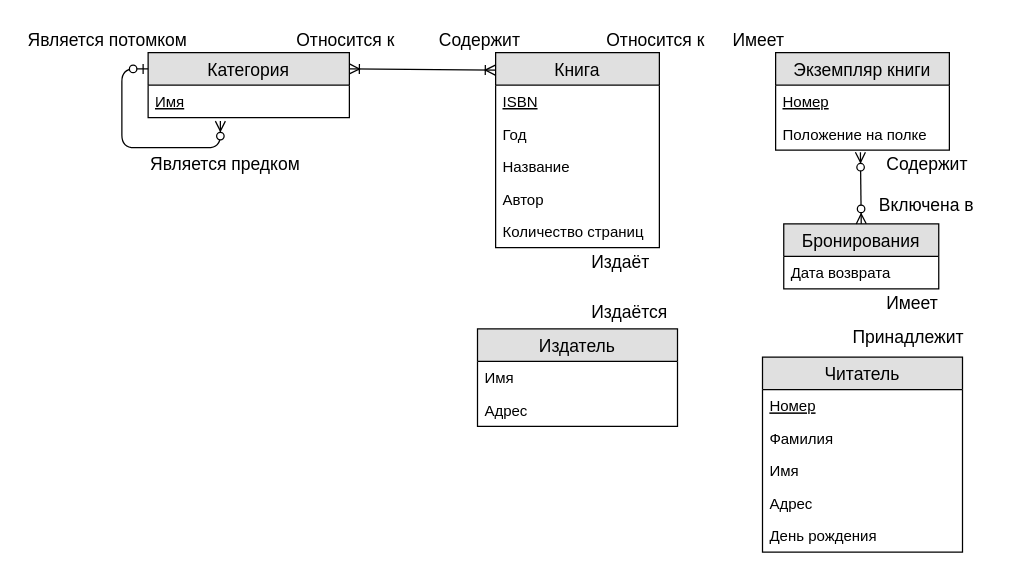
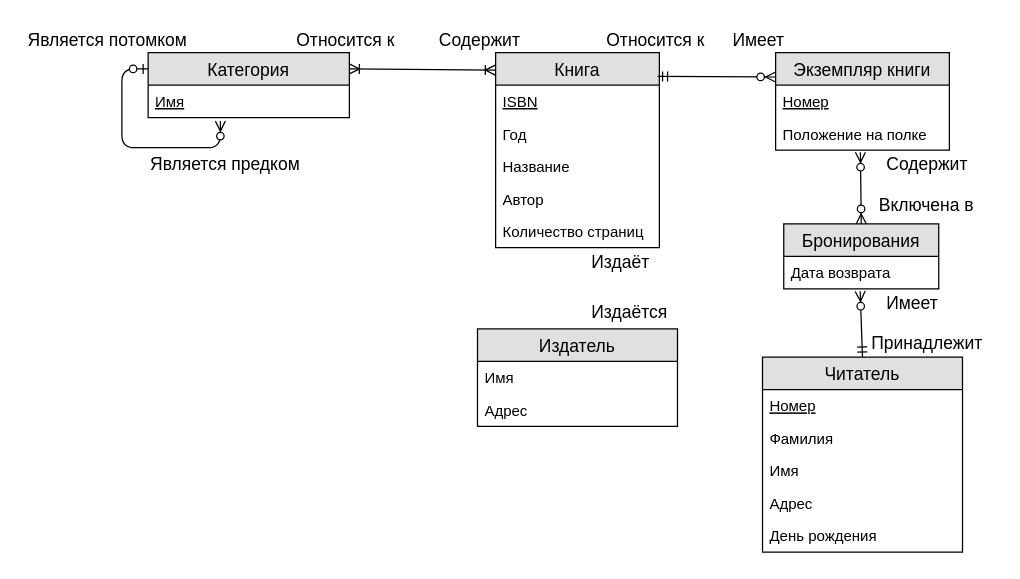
edge "Экземпляр книги" -- "Книга": added
edge "Дата возврата" -- "Читатель": added
node "Принадлежит": moved (912, 331) -> (931, 338)
